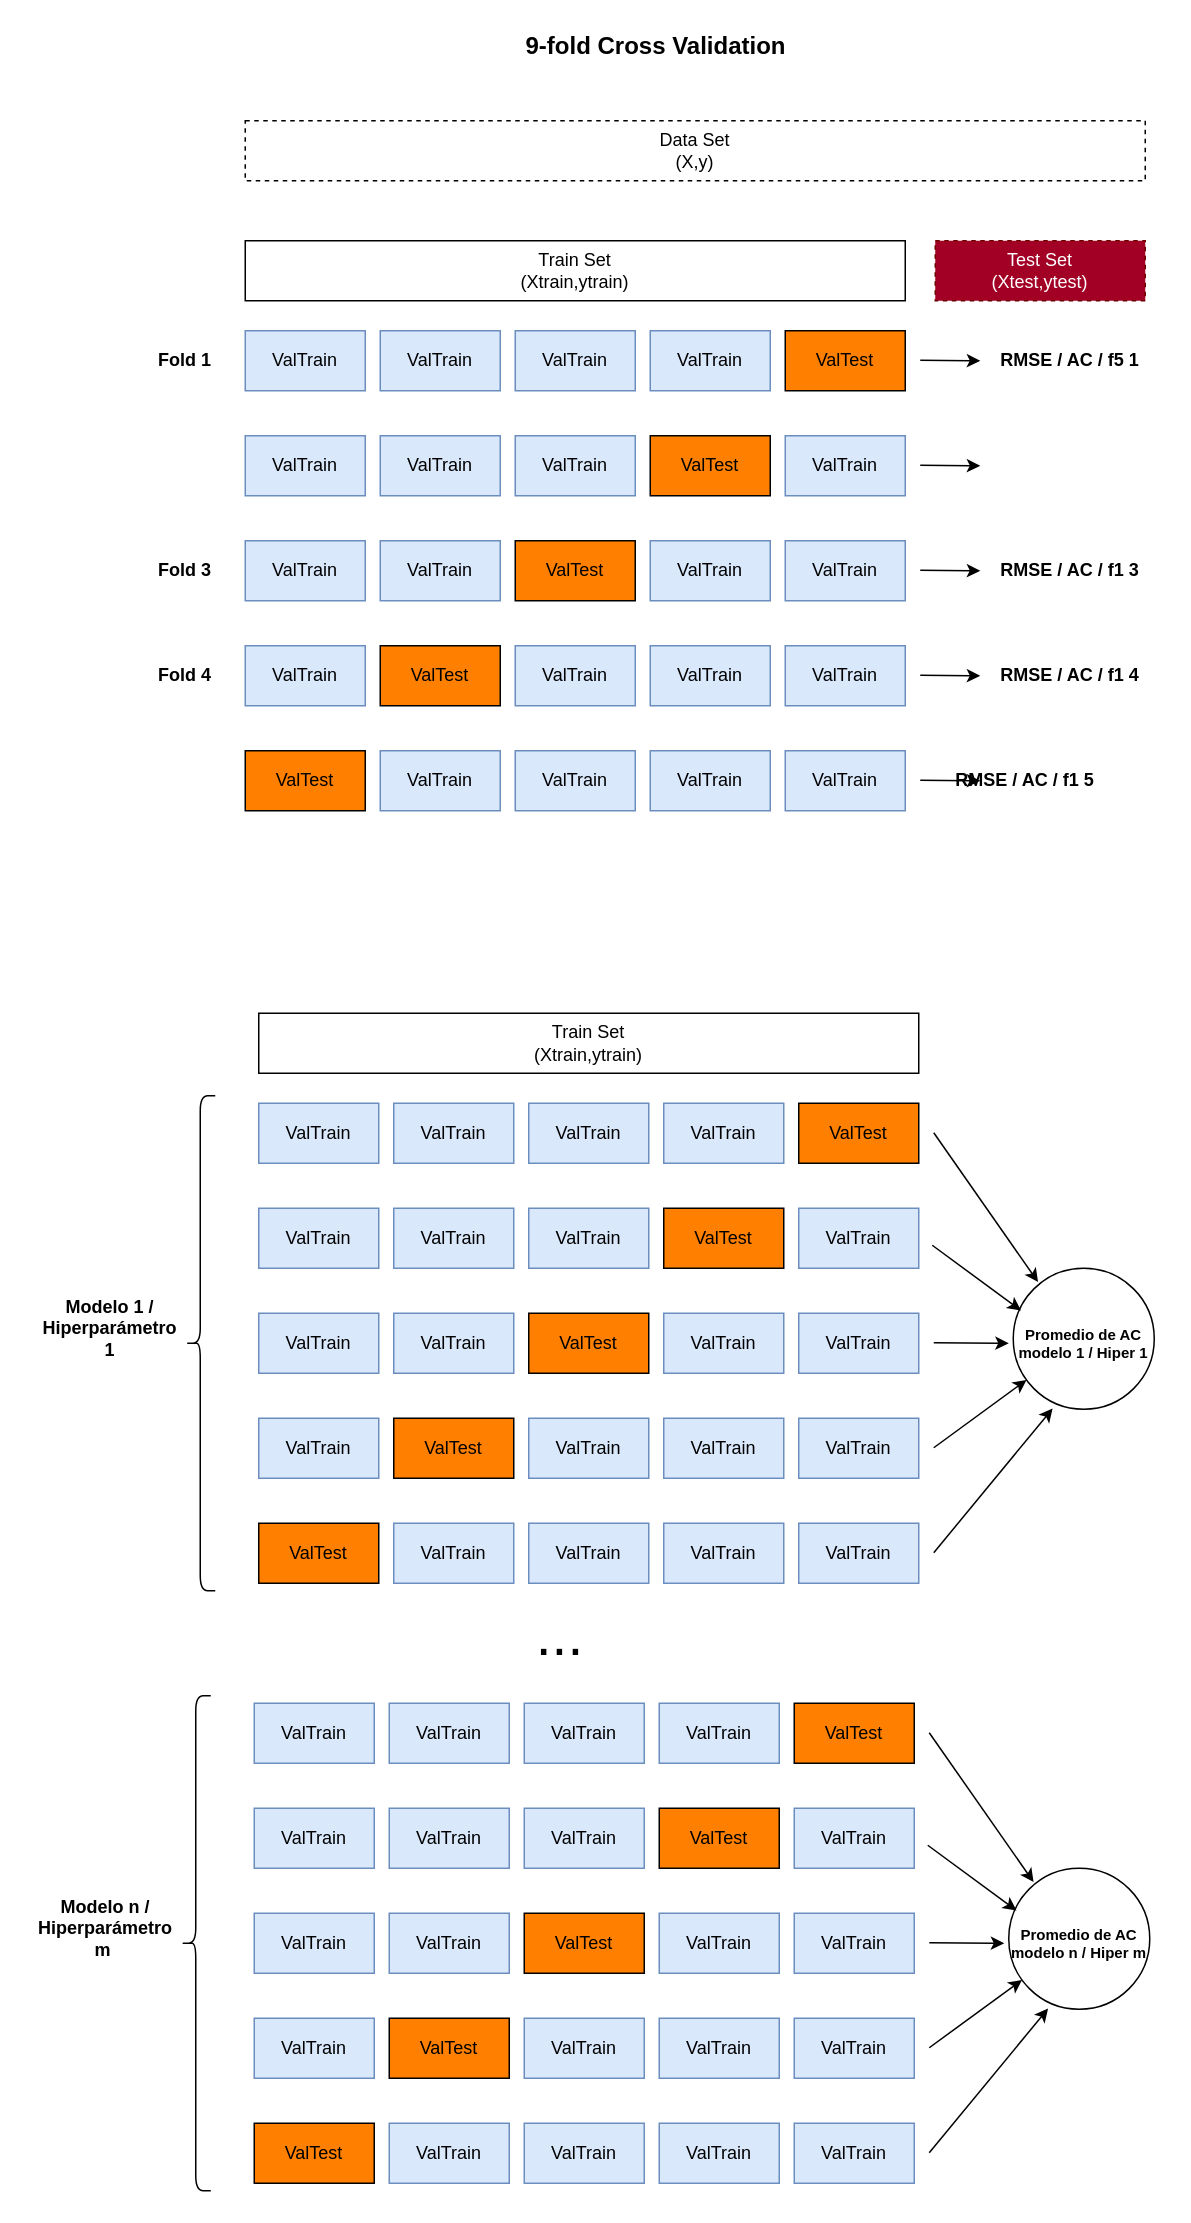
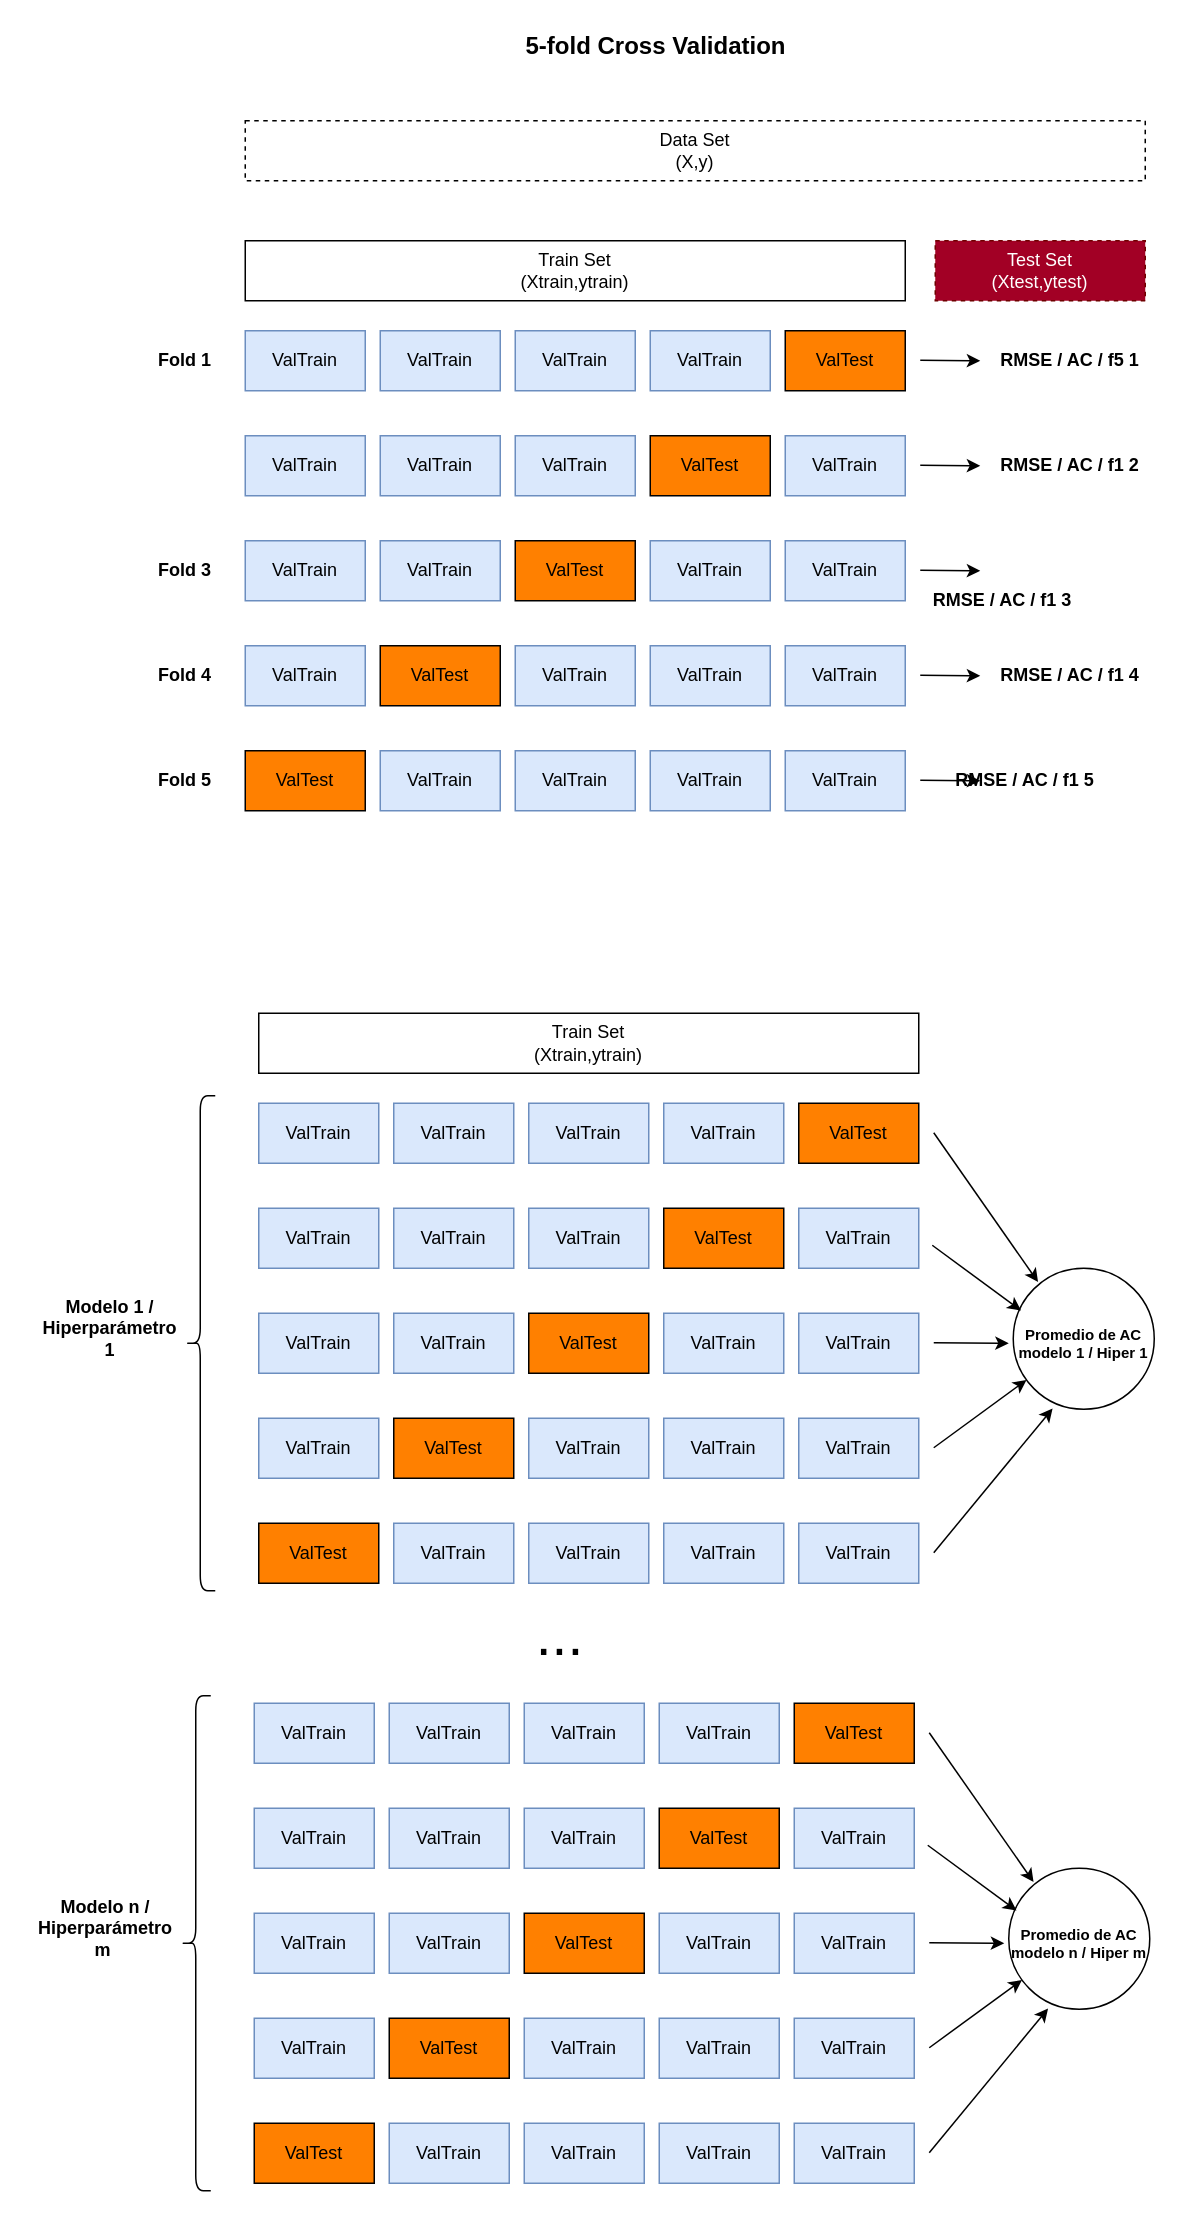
node "9-fold Cross Validation": label "9-fold Cross Validation" -> "5-fold Cross Validation"
node "RMSE / AC / f1 2": added
node "RMSE / AC / f1 3": moved (1070, 571) -> (1003, 601)
node "Fold 5": added
